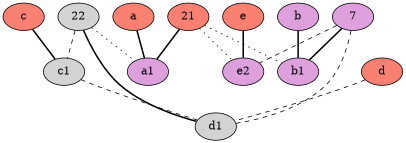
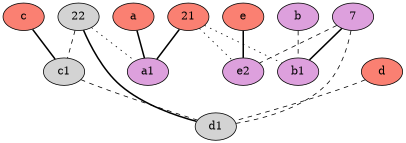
edge "b" -- "b1": style bold -> dashed
